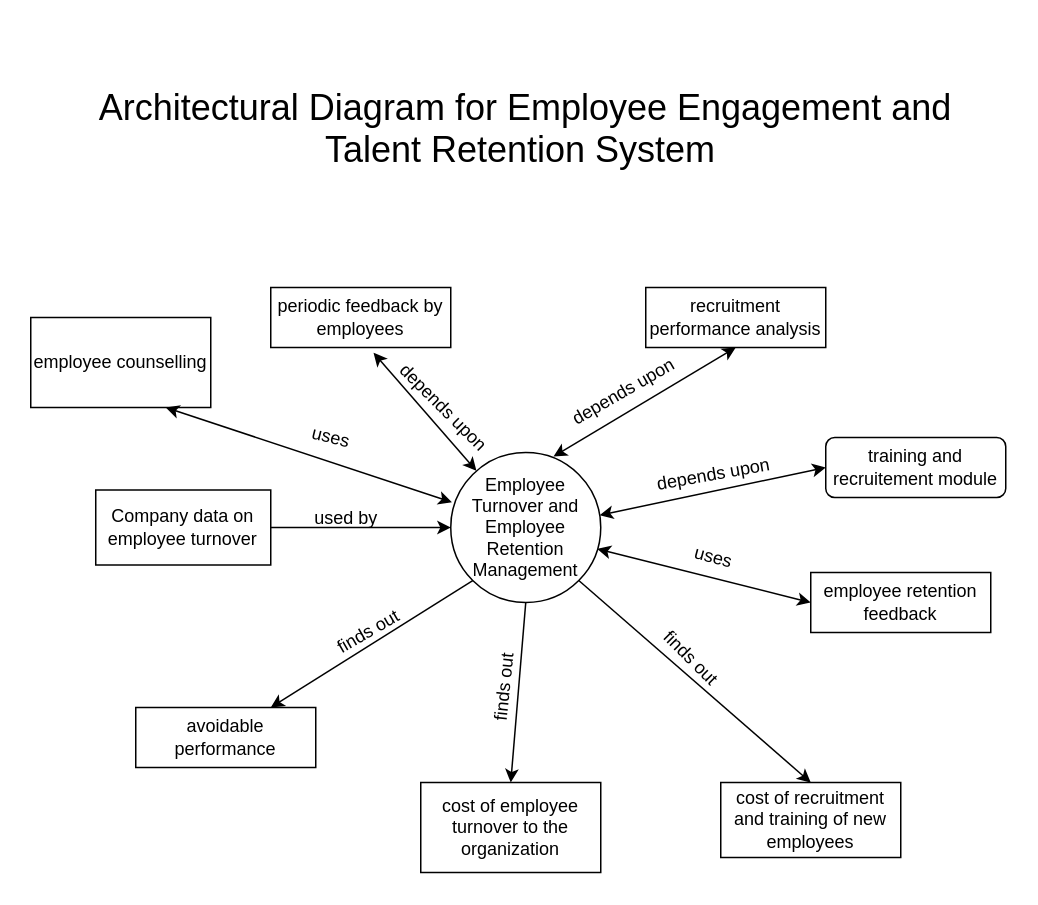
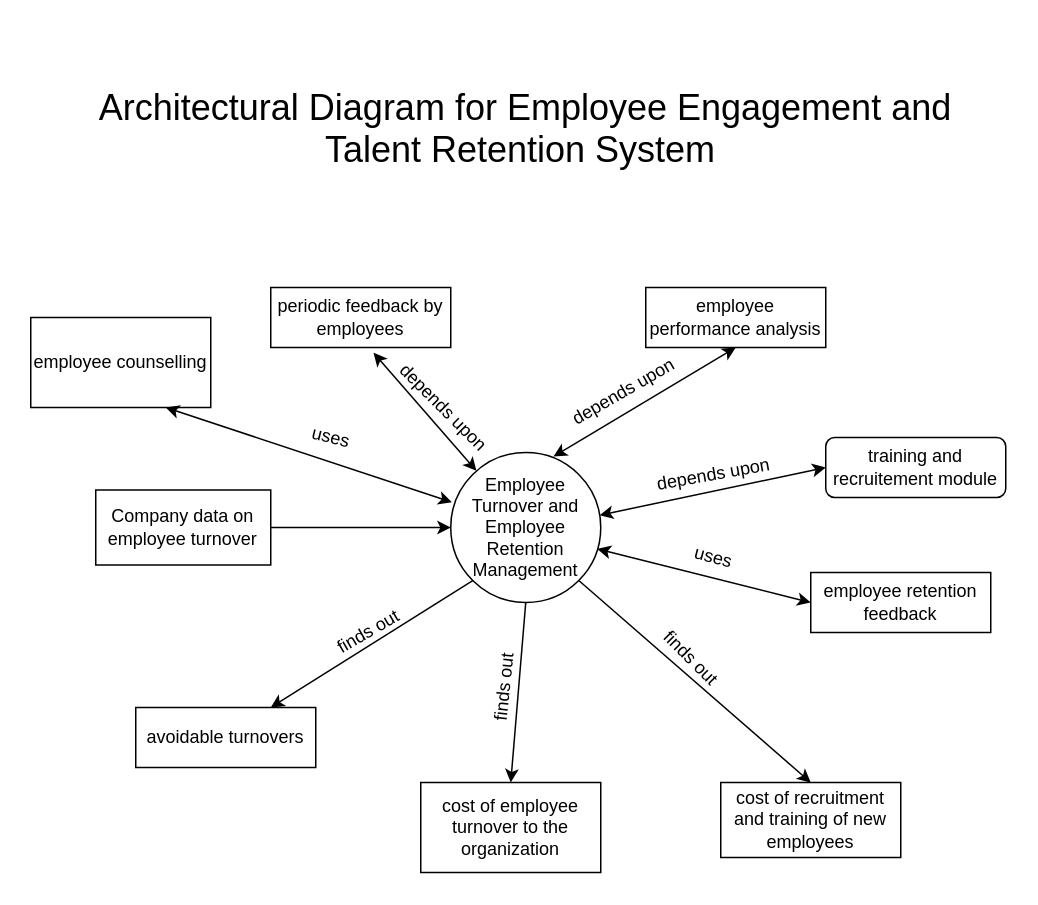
node "recruitment performance analysis": label "recruitment performance analysis" -> "employee performance analysis"
node "used by": removed
node "avoidable performance": label "avoidable performance" -> "avoidable turnovers"
